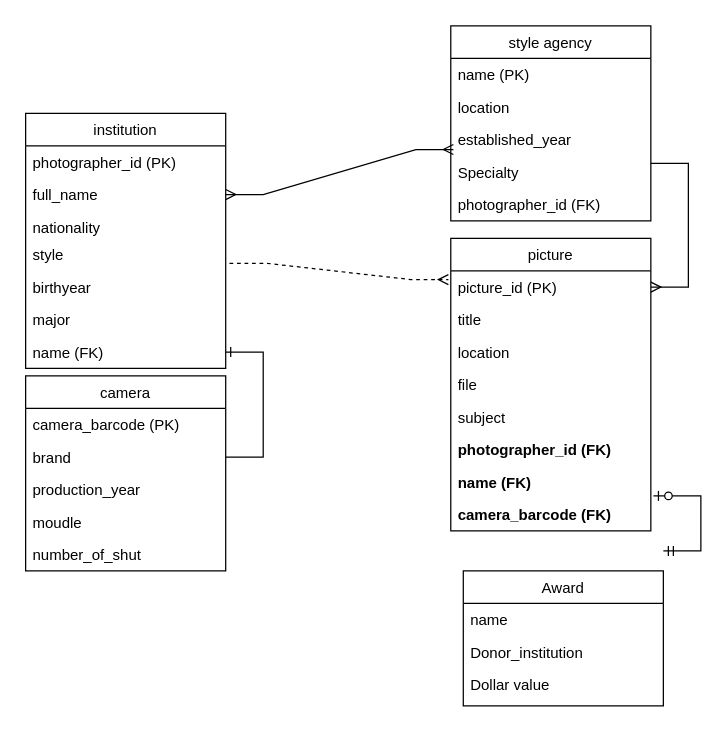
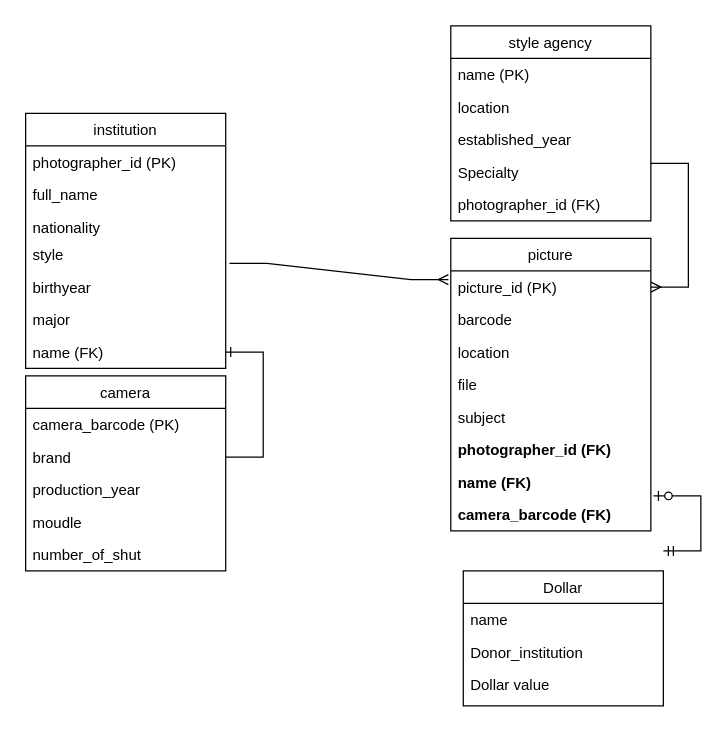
edge "established_year" -- "full_name": removed
edge "style" -> "picture_id (PK)": style dashed -> solid
node "title": label "title" -> "barcode"
node "Award": label "Award" -> "Dollar"
